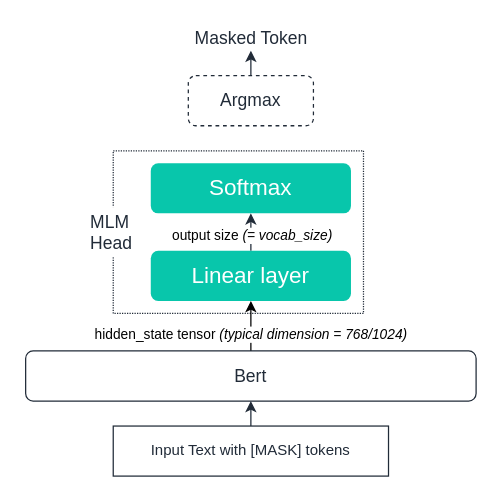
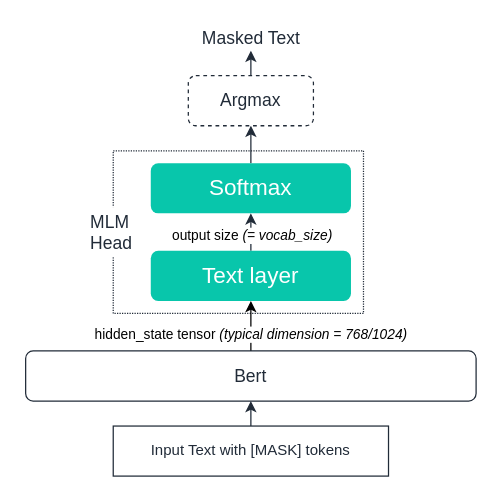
node "Masked Token": label "Masked Token" -> "Masked Text"
edge "Softmax" -> "Argmax": added
node "Linear layer": label "Linear layer" -> "Text layer"
